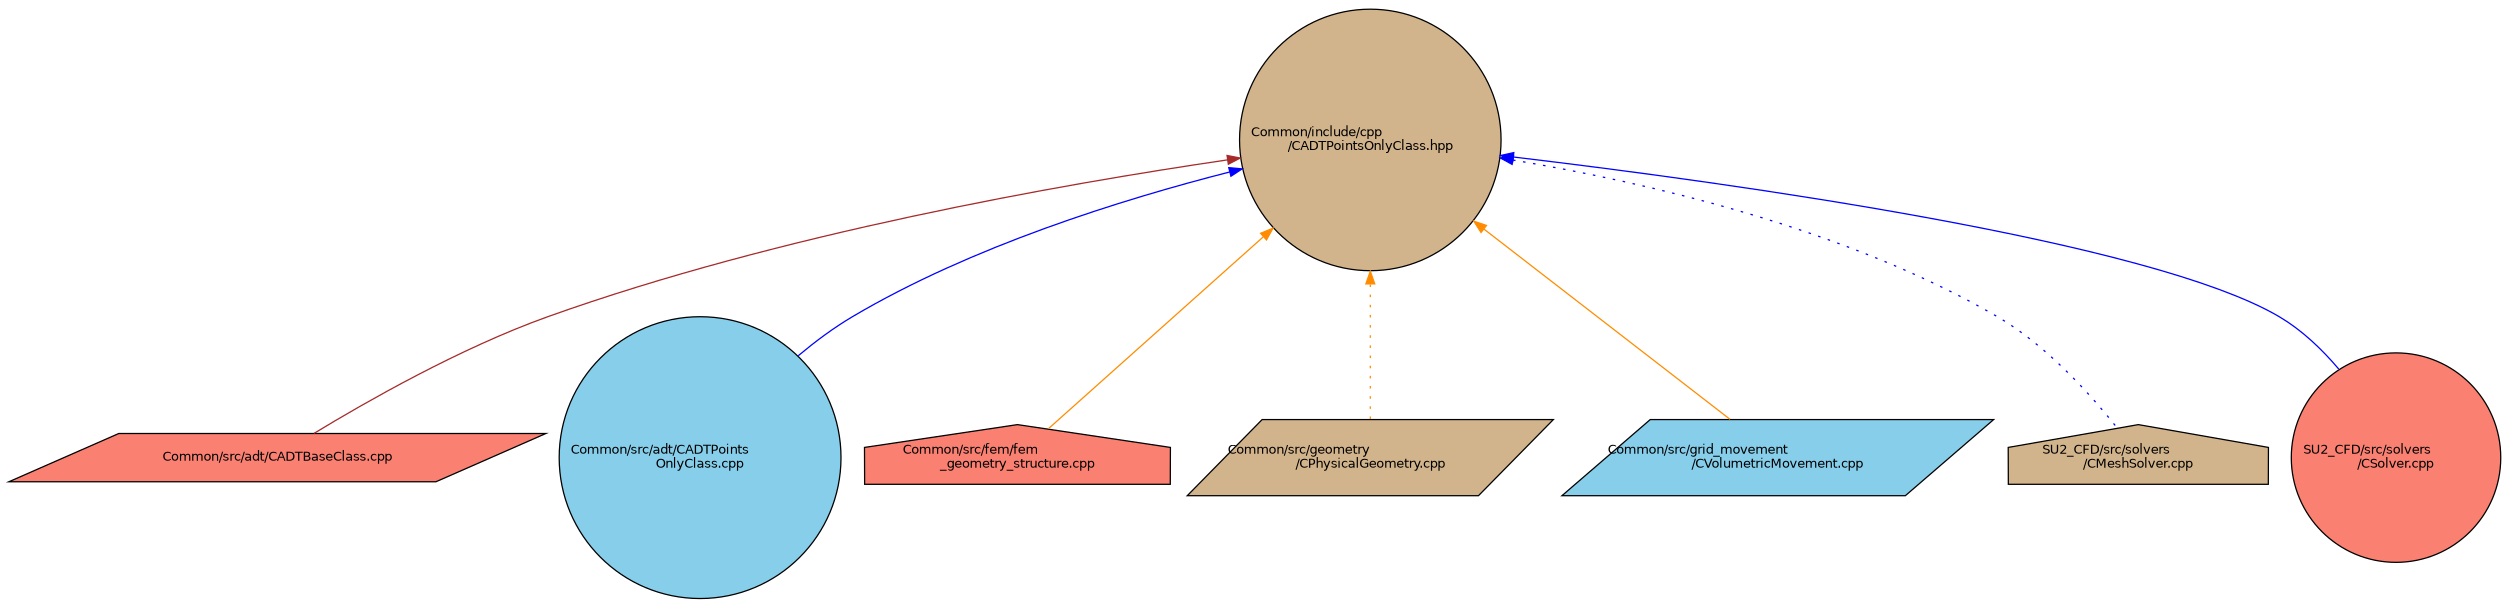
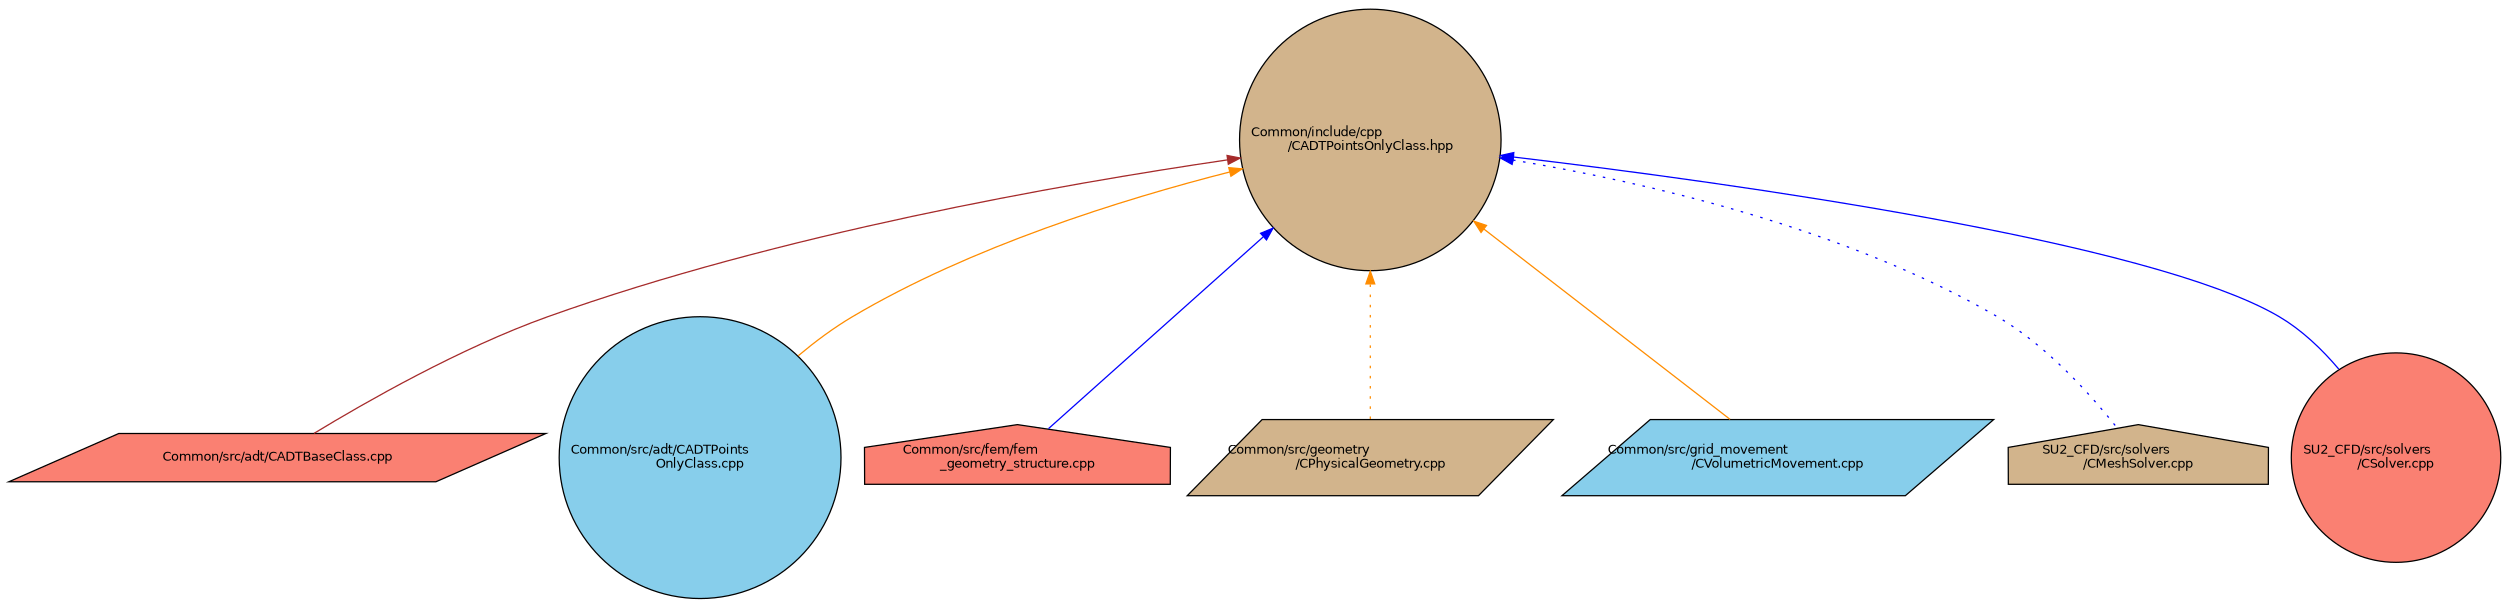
edge "Common/src/adt/CADTPoints OnlyClass.cpp" -> "Common/include/cpp /CADTPointsOnlyClass.hpp": color blue -> darkorange
edge "Common/src/fem/fem _geometry_structure.cpp" -> "Common/include/cpp /CADTPointsOnlyClass.hpp": color darkorange -> blue
